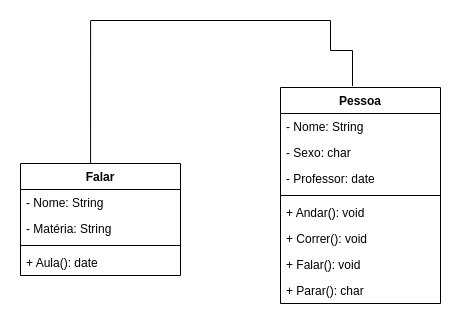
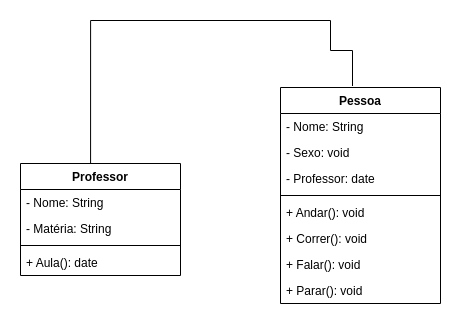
node "- Sexo: char": label "- Sexo: char" -> "- Sexo: void"
node "Falar": label "Falar" -> "Professor"
node "+ Parar(): char": label "+ Parar(): char" -> "+ Parar(): void"
